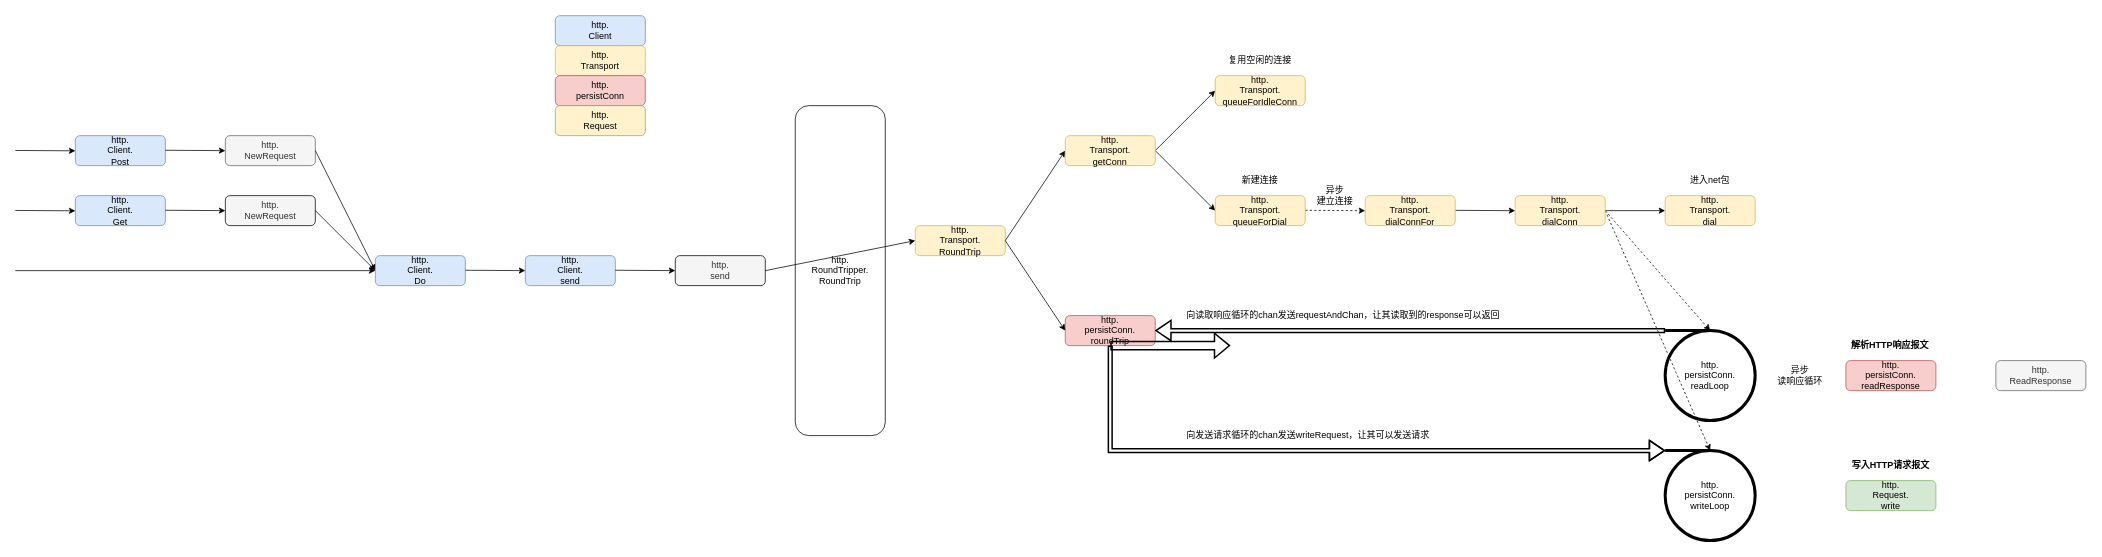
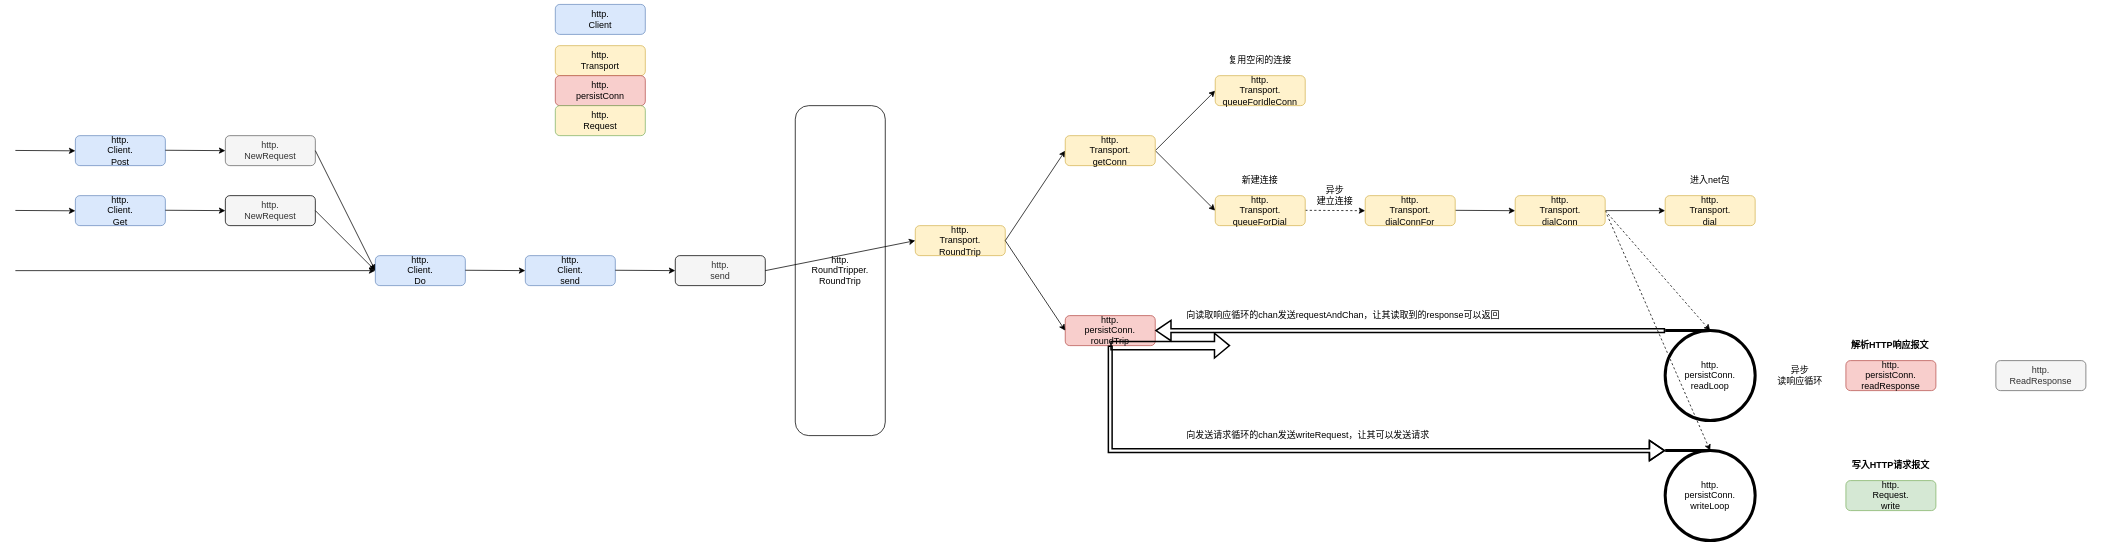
node "http. Client": moved (600, 30) -> (600, 19)
